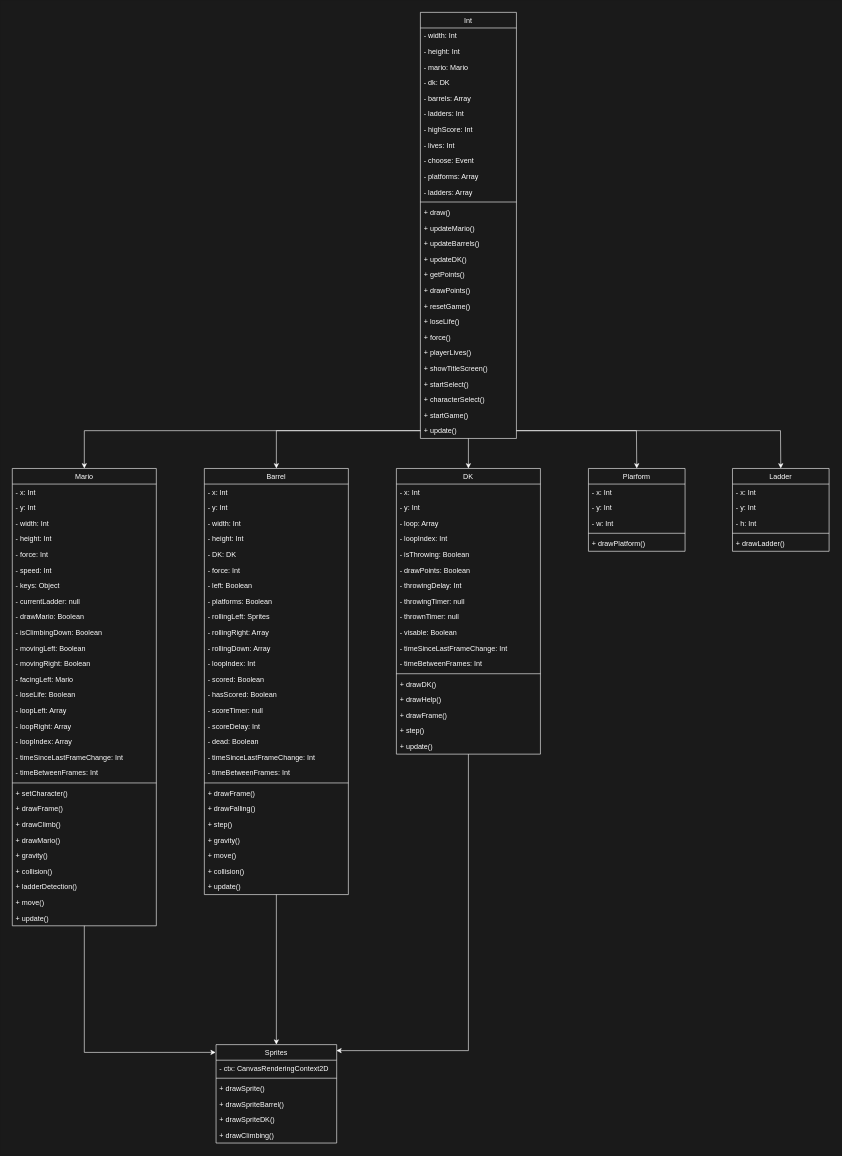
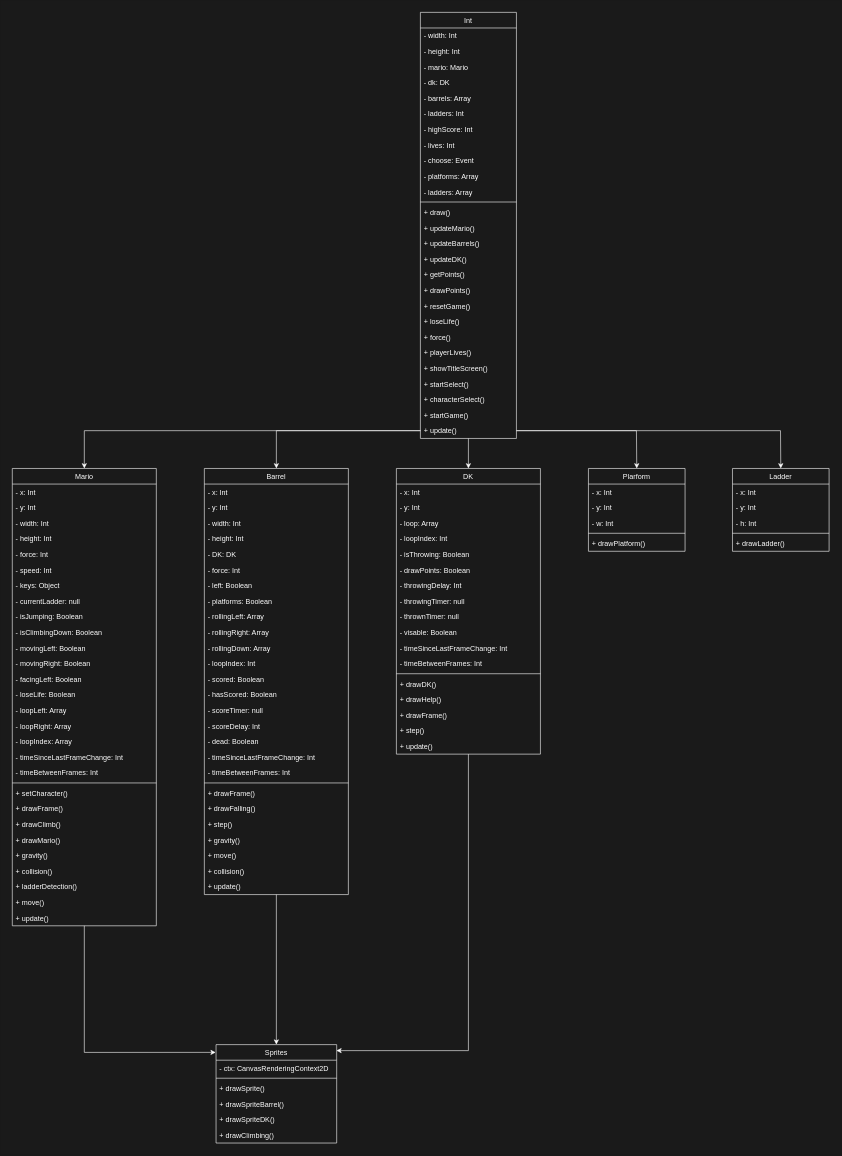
node "- drawMario: Boolean": label "- drawMario: Boolean" -> "- isJumping: Boolean"
node "- rollingLeft: Sprites": label "- rollingLeft: Sprites" -> "- rollingLeft: Array"
node "- facingLeft: Mario": label "- facingLeft: Mario" -> "- facingLeft: Boolean"
